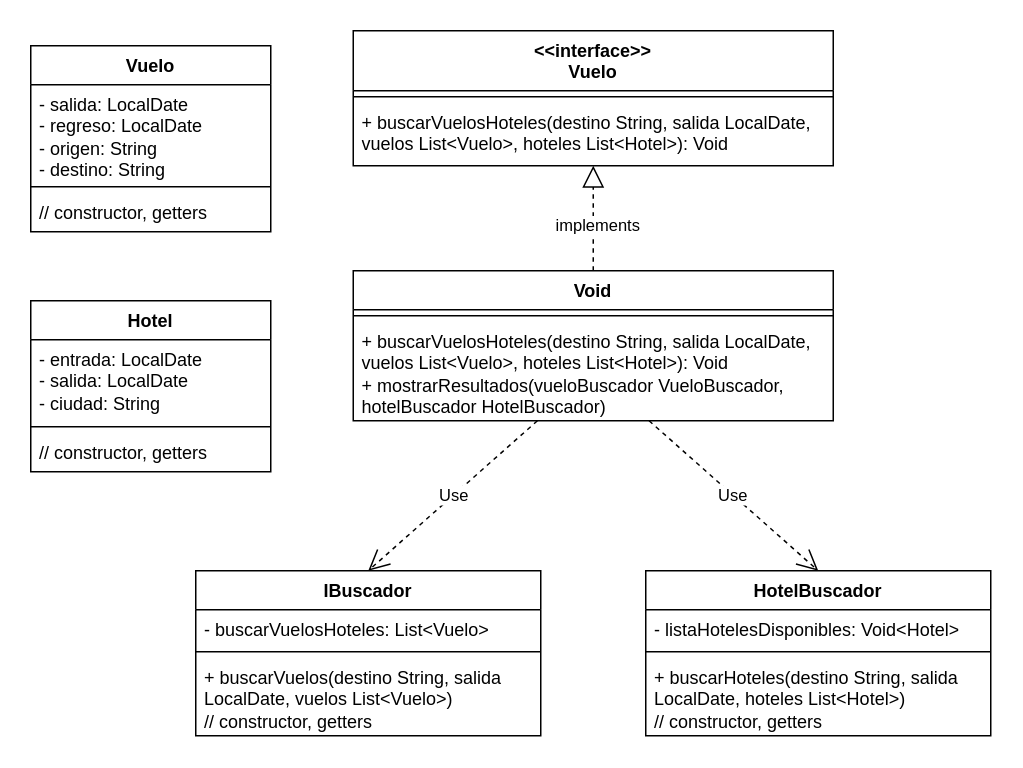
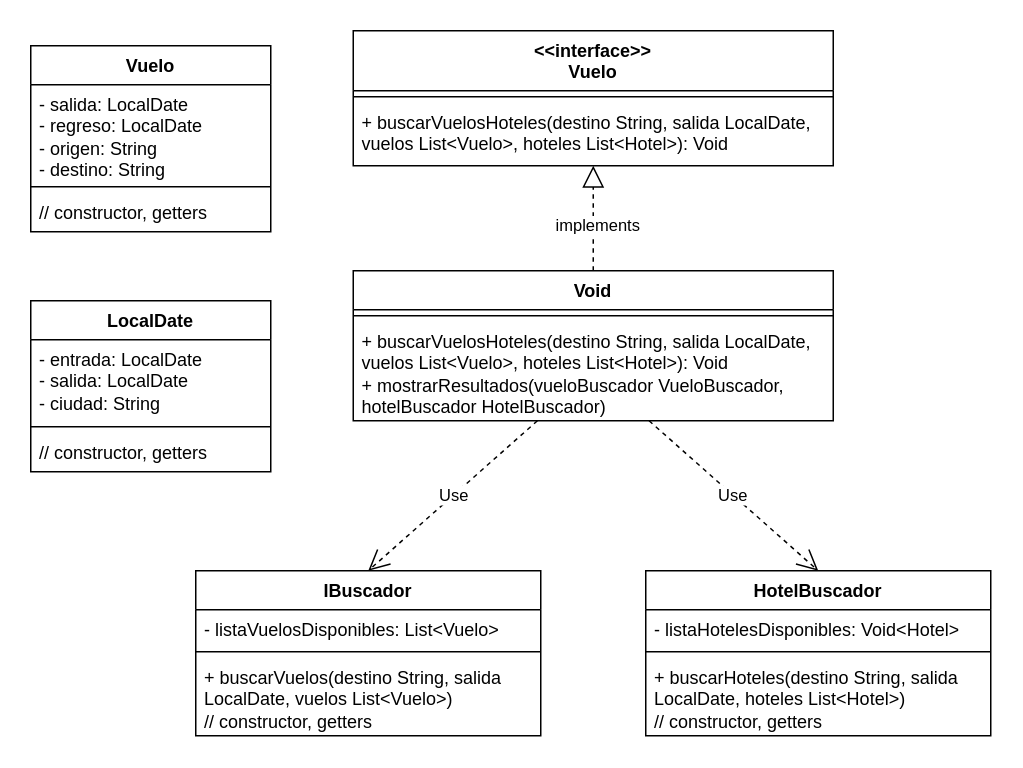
node "Hotel": label "Hotel" -> "LocalDate"
node "- buscarVuelosHoteles: List<Vuelo>": label "- buscarVuelosHoteles: List<Vuelo>" -> "- listaVuelosDisponibles: List<Vuelo>"
